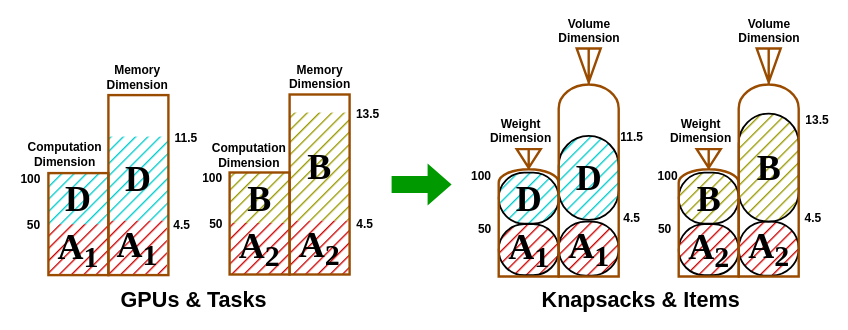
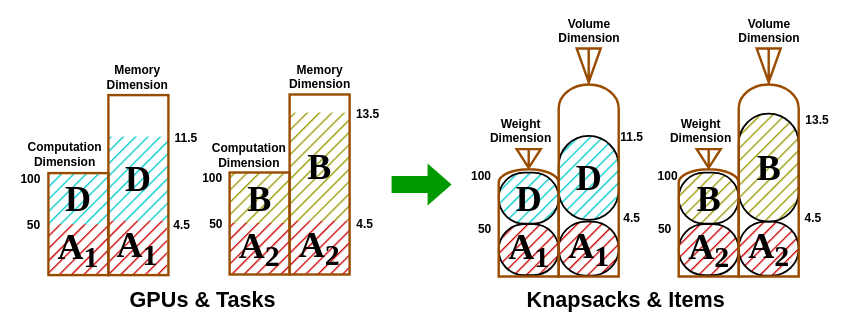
node "GPUs & Tasks": moved (194, 299) -> (203, 299)
node "Knapsacks & Items": moved (641, 299) -> (626, 299)
